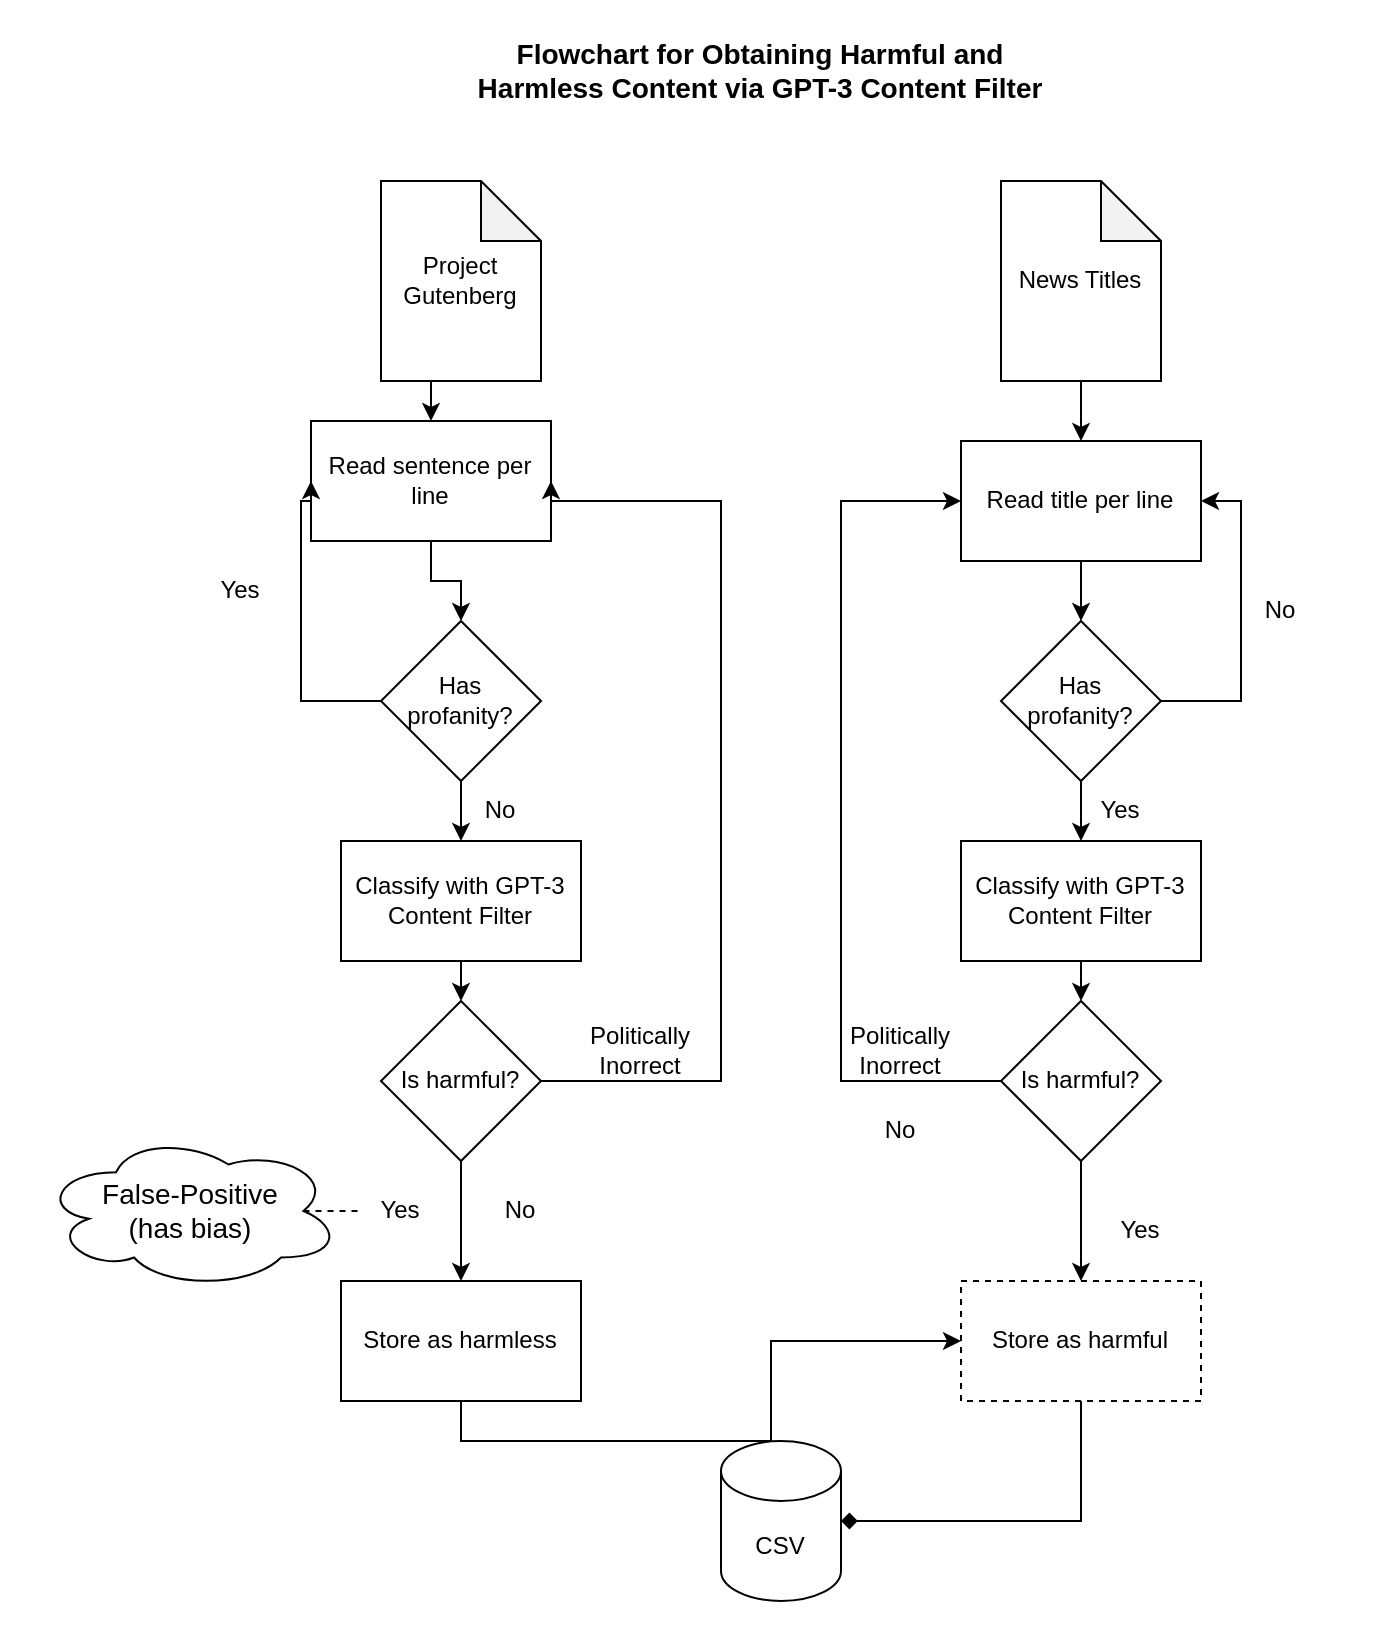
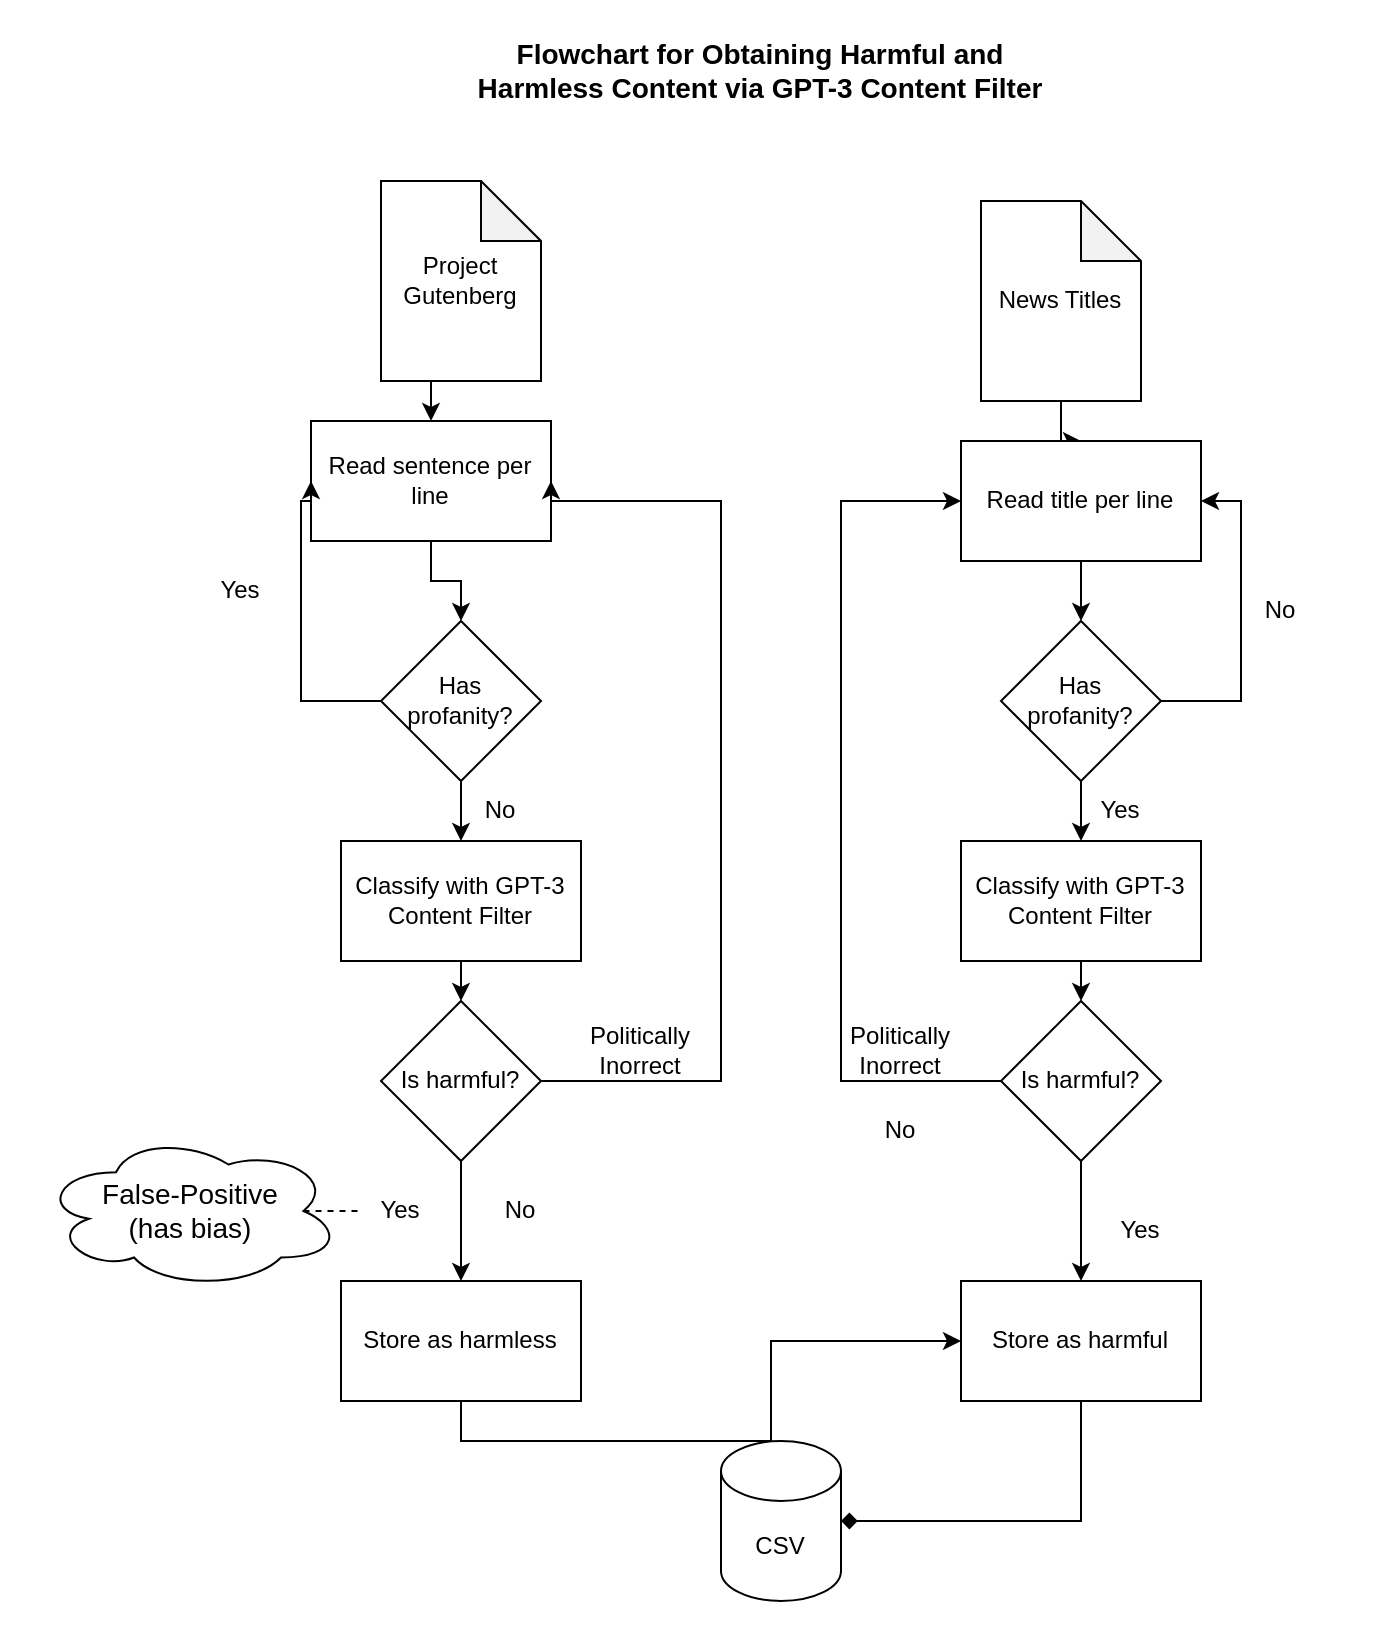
node "News Titles": moved (1081, 281) -> (1061, 301)
node "Store as harmful": style dashed -> solid
